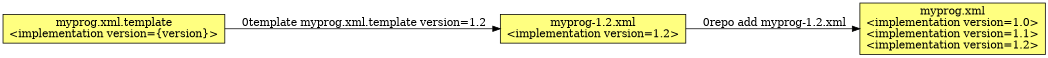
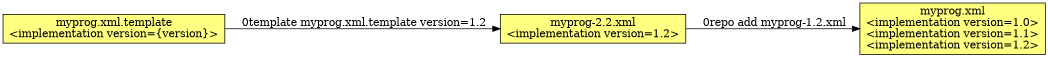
node "myprog-1.2.xml <implementation version=1.2>": label "myprog-1.2.xml <implementation version=1.2>" -> "myprog-2.2.xml <implementation version=1.2>"
